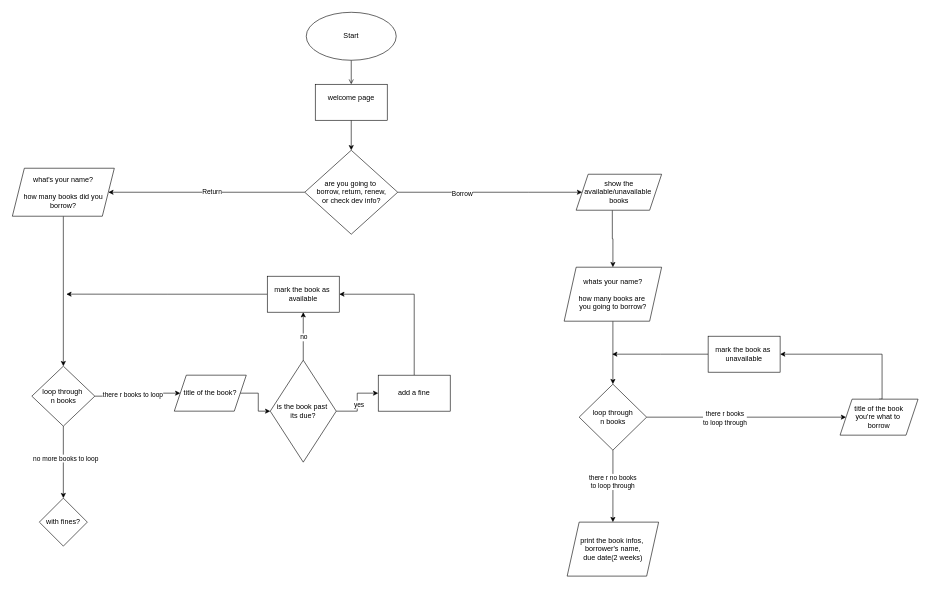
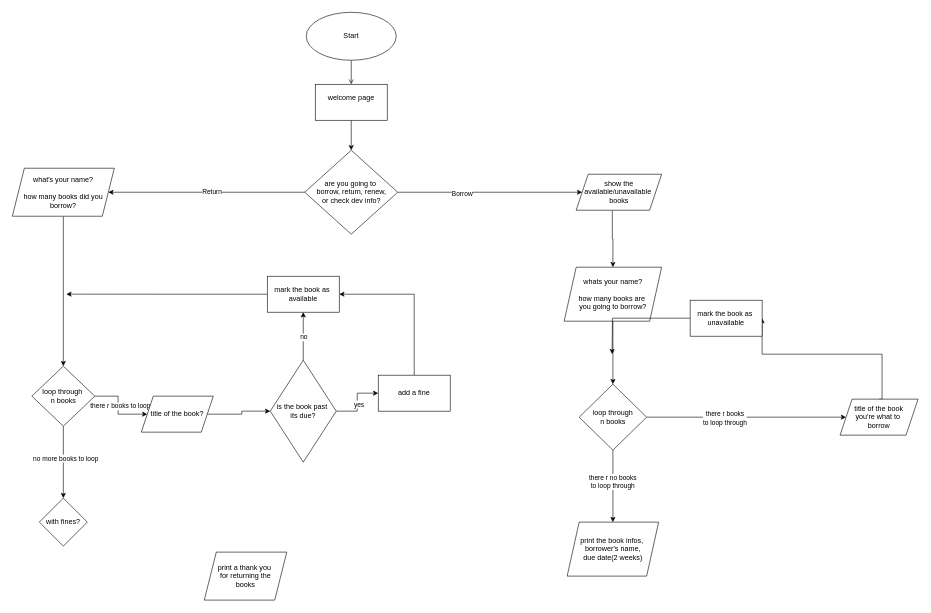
node "mark the book as unavailable": moved (744, 354) -> (726, 318)
node "title of the book?": moved (210, 393) -> (177, 414)
node "print a thank you for returning the books": added
